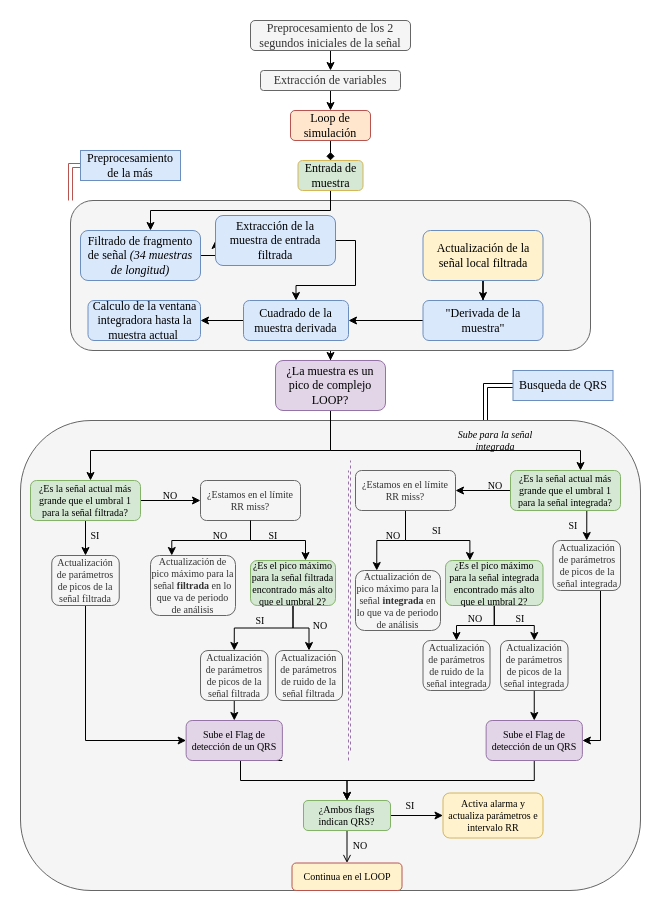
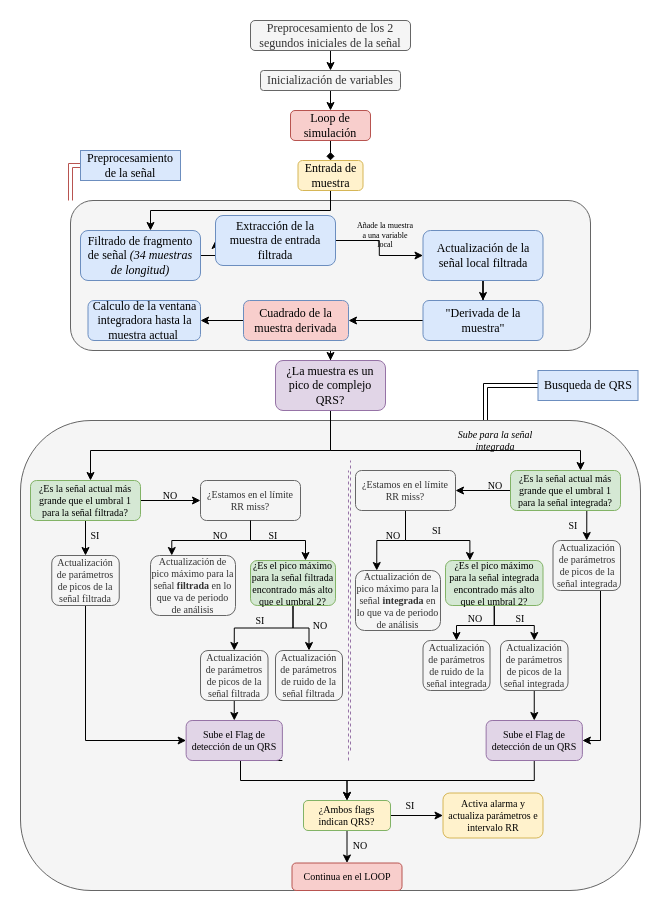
node "Extracción de variables": label "Extracción de variables" -> "Inicialización de variables"
node "Loop de simulación": fillcolor #ffe6cc -> #f8cecc
node "Preprocesamiento de la más": label "Preprocesamiento de la más" -> "Preprocesamiento de la señal"
node "Entrada de muestra": fillcolor #d5e8d4 -> #fff2cc
node "Añade la muestra a una variable local": added
node "Actualización de la señal local filtrada": fillcolor #fff2cc -> #dae8fc
edge "Extracción de la muestra de entrada filtrada" -> "Cuadrado de la muestra derivada": now "Extracción de la muestra de entrada filtrada" -> "Actualización de la señal local filtrada"
node "Cuadrado de la muestra derivada": fillcolor #dae8fc -> #f8cecc
node "¿La muestra es un pico de complejo LOOP?": label "¿La muestra es un pico de complejo LOOP?" -> "¿La muestra es un pico de complejo QRS?"
node "Busqueda de QRS": moved (563, 386) -> (588, 386)
node "¿Ambos flags indican QRS?": fillcolor #d5e8d4 -> #fff2cc
edge "¿Ambos flags indican QRS?" -> "Continua en el LOOP": arrowhead open -> classic
node "Continua en el LOOP": fillcolor #fff2cc -> #f8cecc
